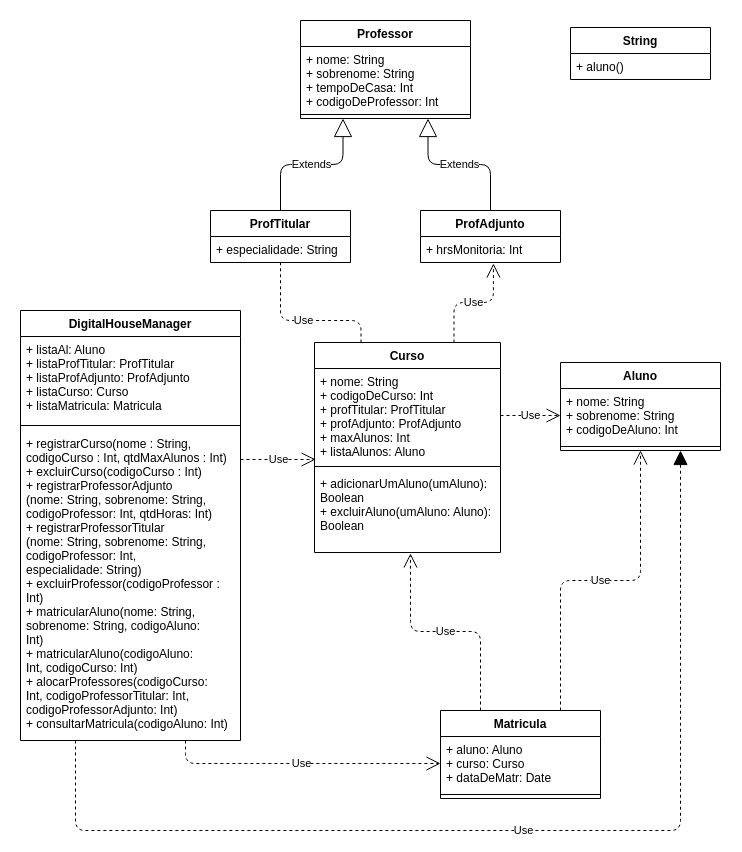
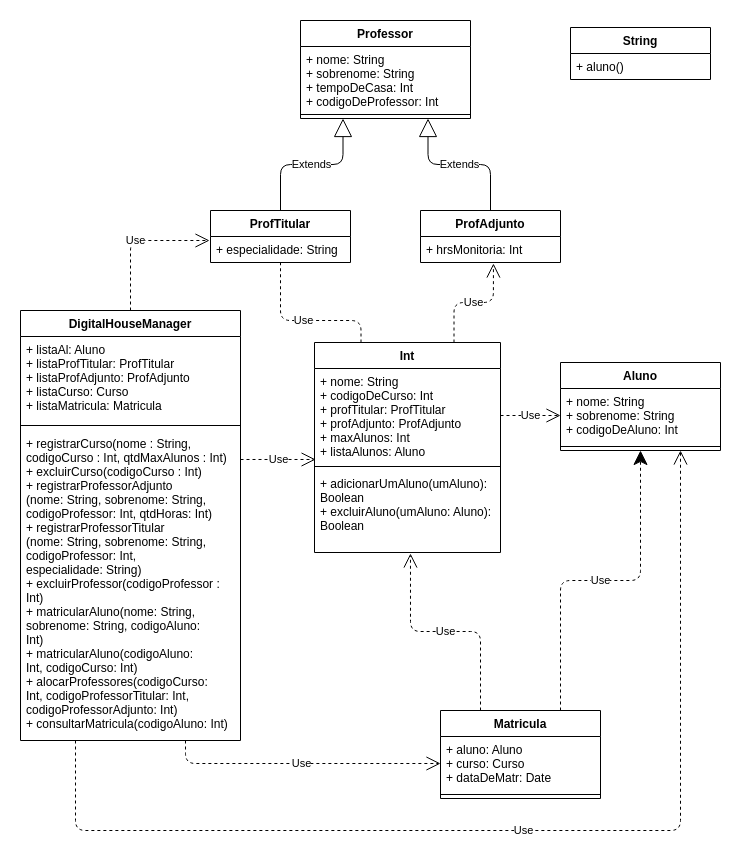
edge "DigitalHouseManager" -> "+ especialidade: String": added, label "Use"
node "Curso": label "Curso" -> "Int"
edge "Matricula" -> "Aluno": arrowhead open -> classic
edge "DigitalHouseManager" -> "Aluno": arrowhead block -> open
